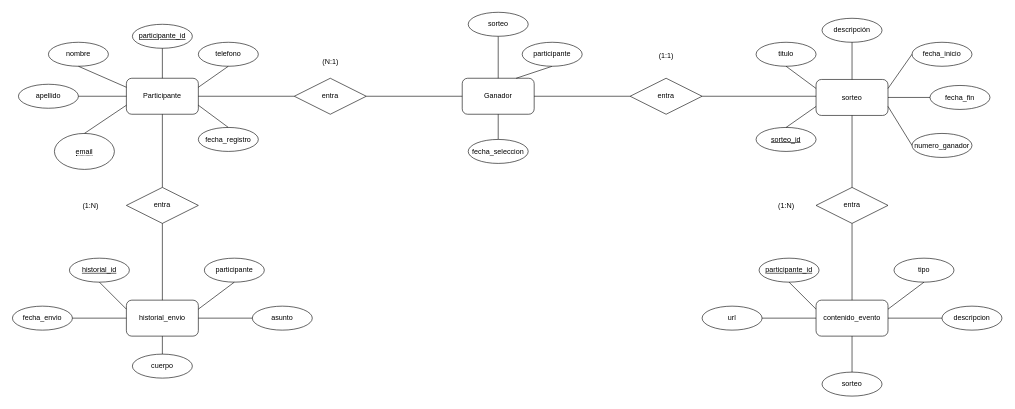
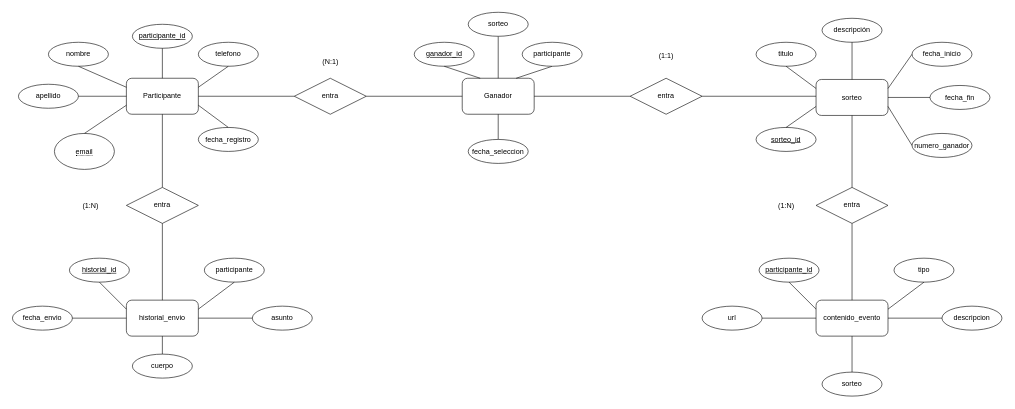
node "ganador_id": added
edge "ganador_id" -- "Ganador": added
